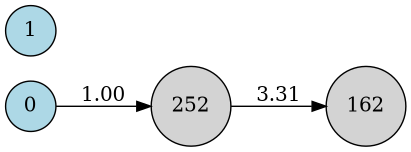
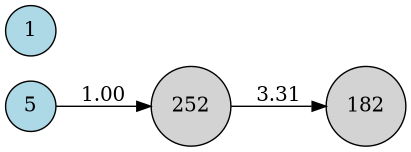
node "0": label "0" -> "5"
node "162": label "162" -> "182"
